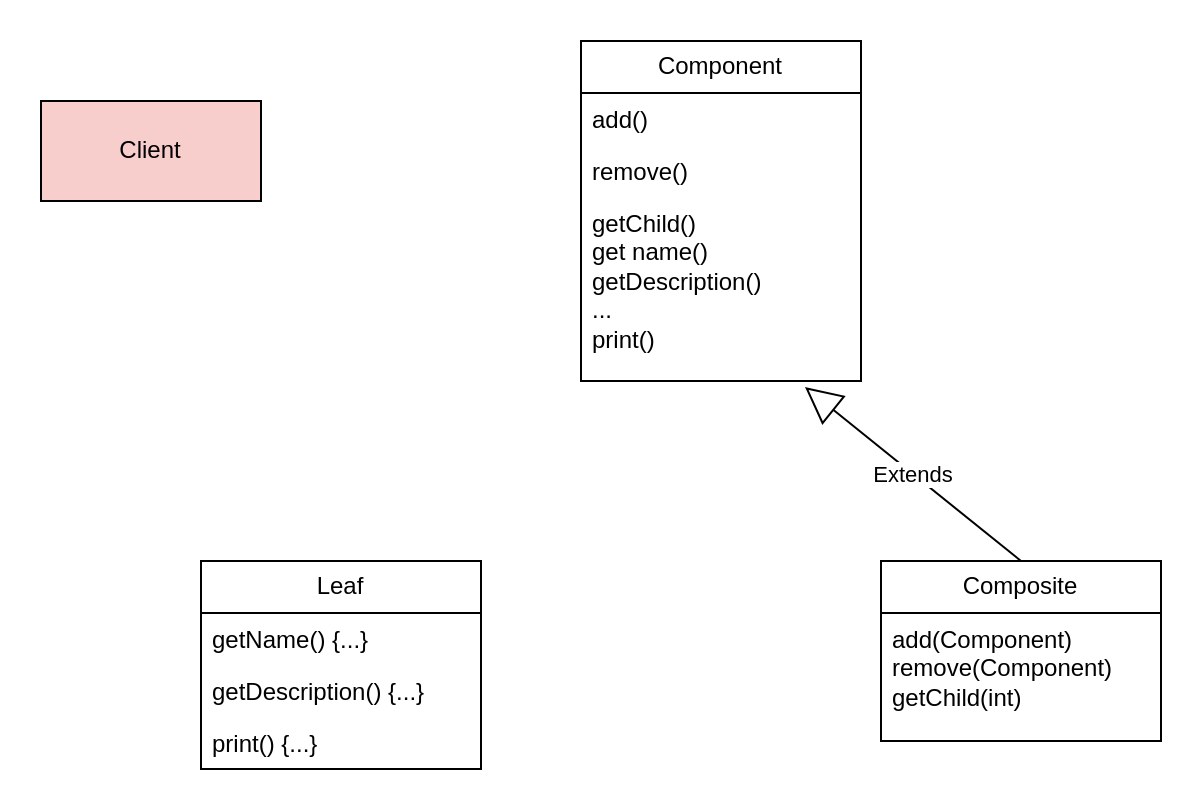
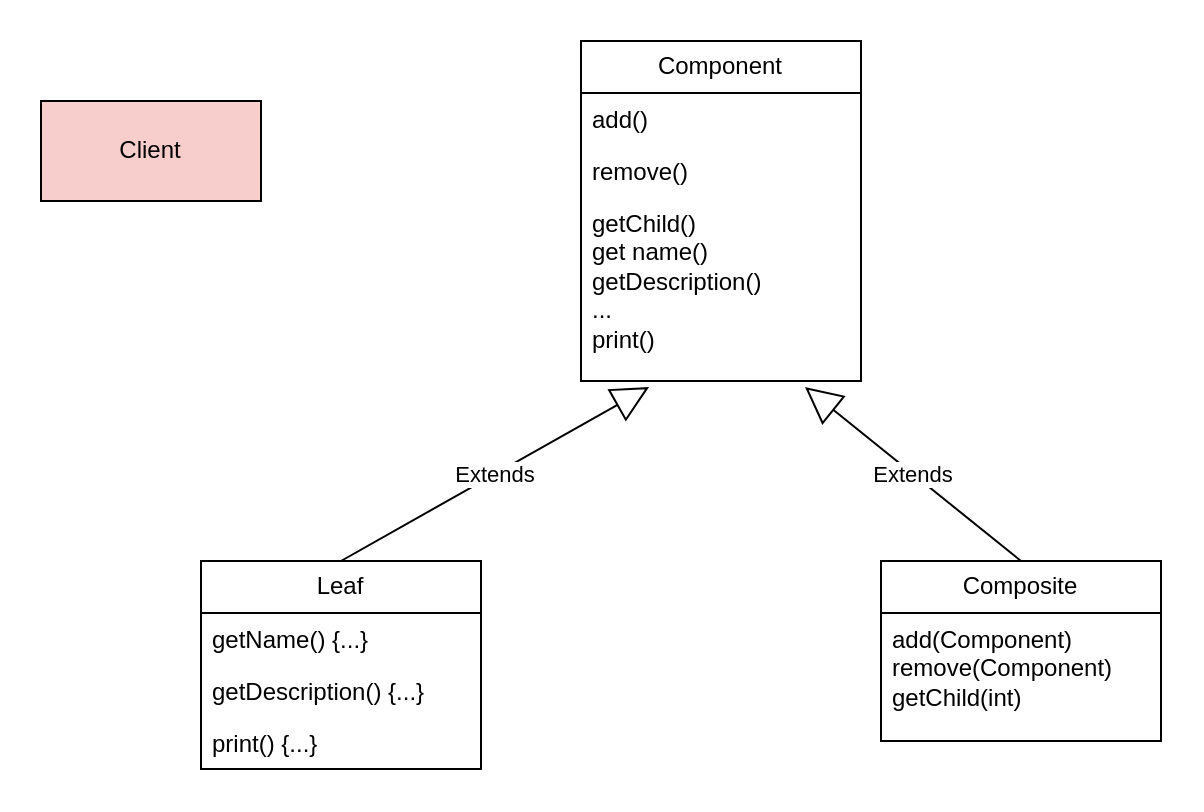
edge "Leaf" -> "getChild() get name() getDescription() ... print()": added, label "Extends"
